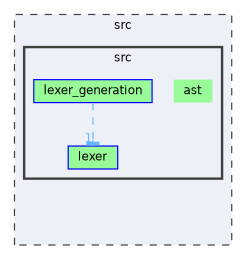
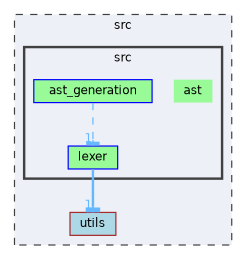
node "lexer_generation": label "lexer_generation" -> "ast_generation"
node "utils": added
